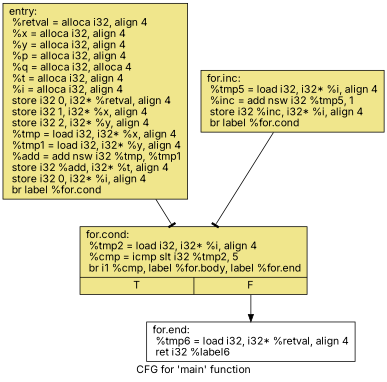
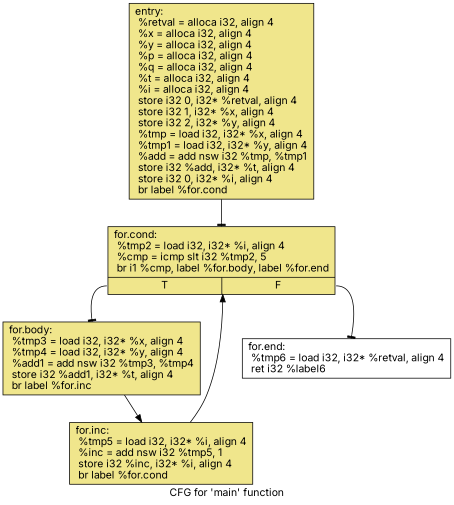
node "entry:": text "%q = alloca i32, alloca 4" -> "%q = alloca i32, align 4"
edge "for.inc:" -> "for.cond:": arrowhead tee -> normal
edge "for.cond:" -> "for.end:": arrowhead normal -> tee
node "for.body:": added
